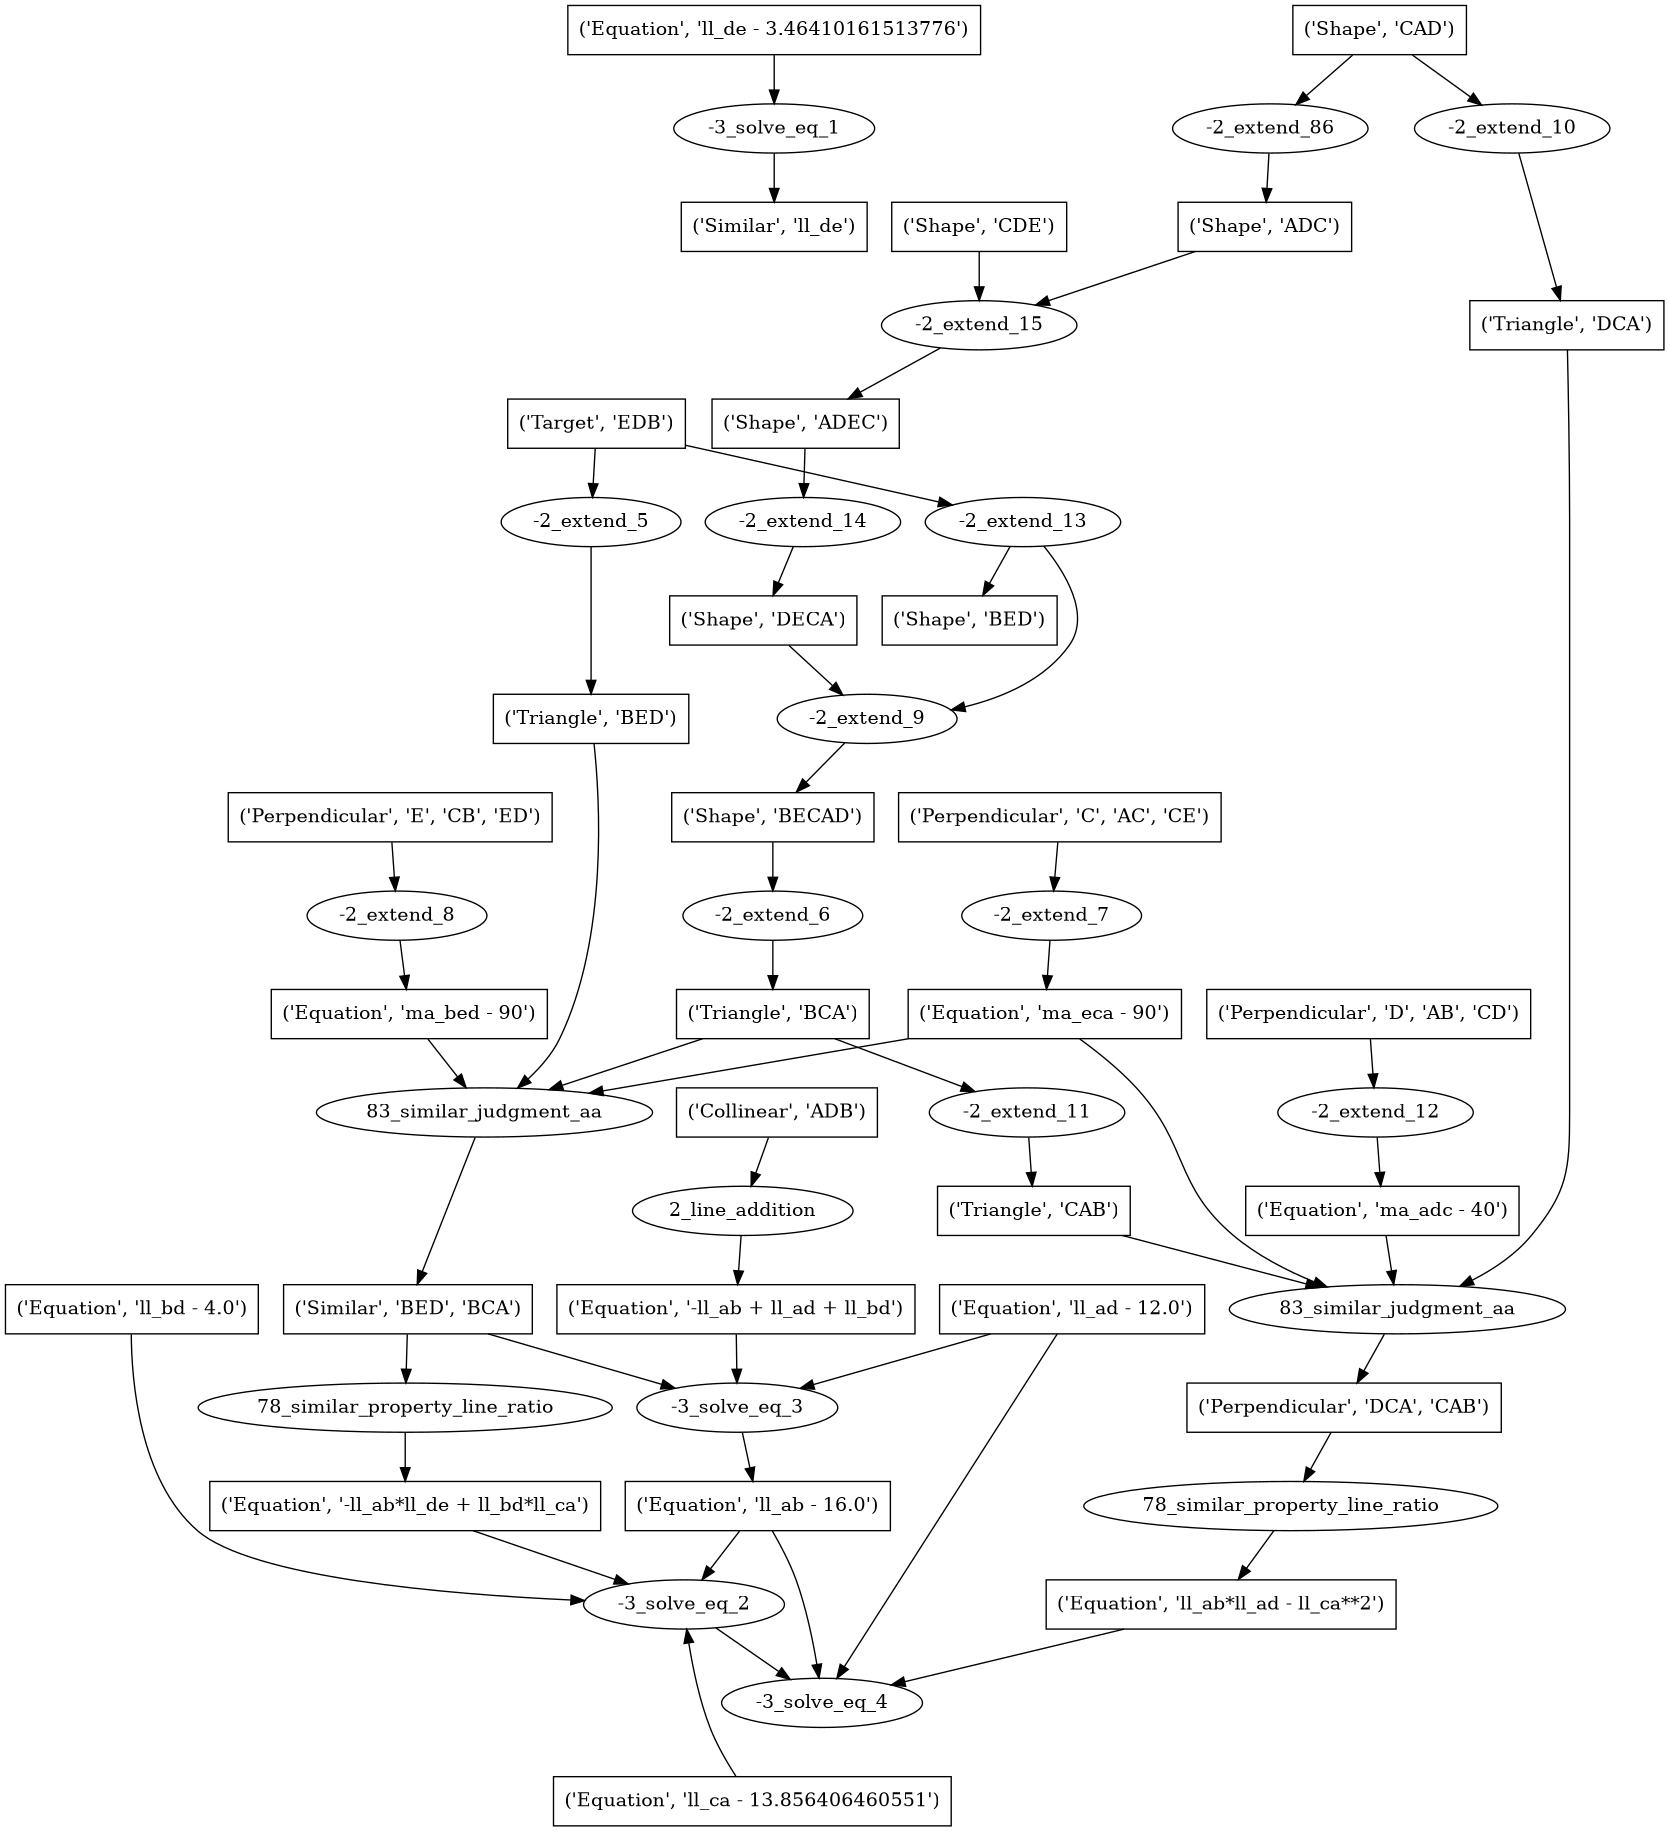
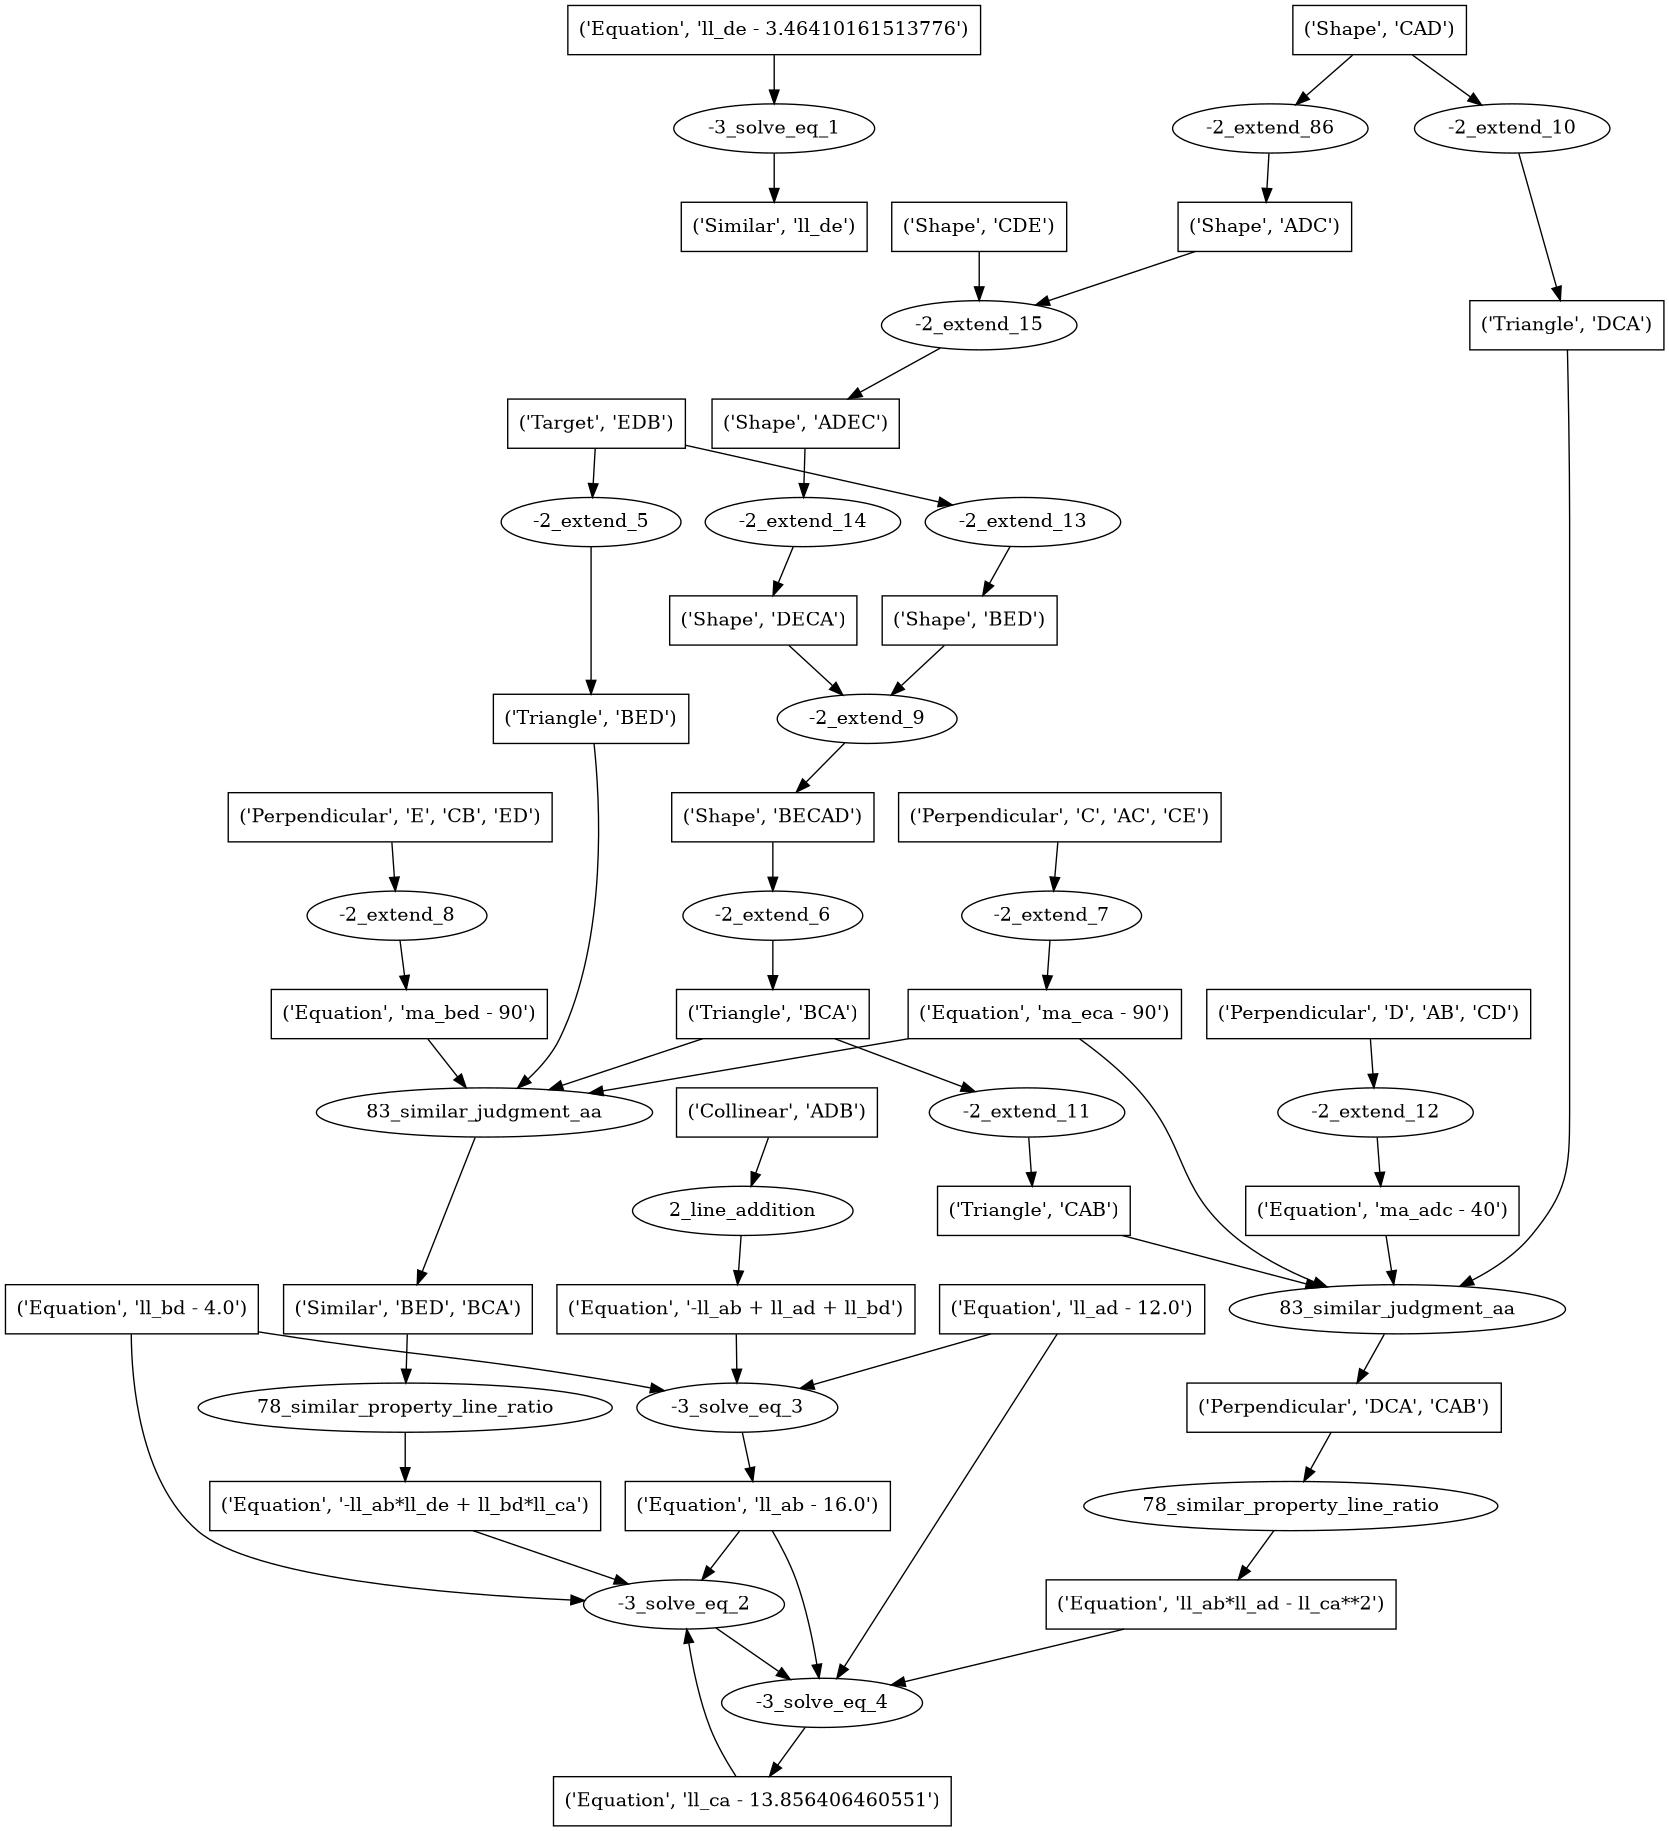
edge "-2_extend_13" -> "-2_extend_9": now "('Shape', 'BED')" -> "-2_extend_9"
edge "('Similar', 'BED', 'BCA')" -> "-3_solve_eq_3": now "('Equation', 'll_bd - 4.0')" -> "-3_solve_eq_3"
edge "-3_solve_eq_4" -> "('Equation', 'll_ca - 13.856406460551')": added
